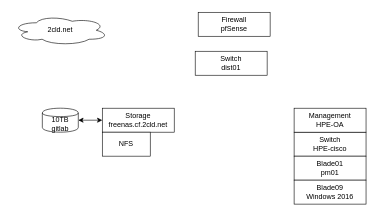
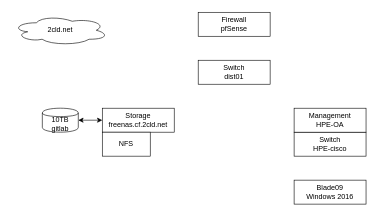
node "Switch dist01": moved (231, 63) -> (234, 72)
node "Blade01 pm01": removed
